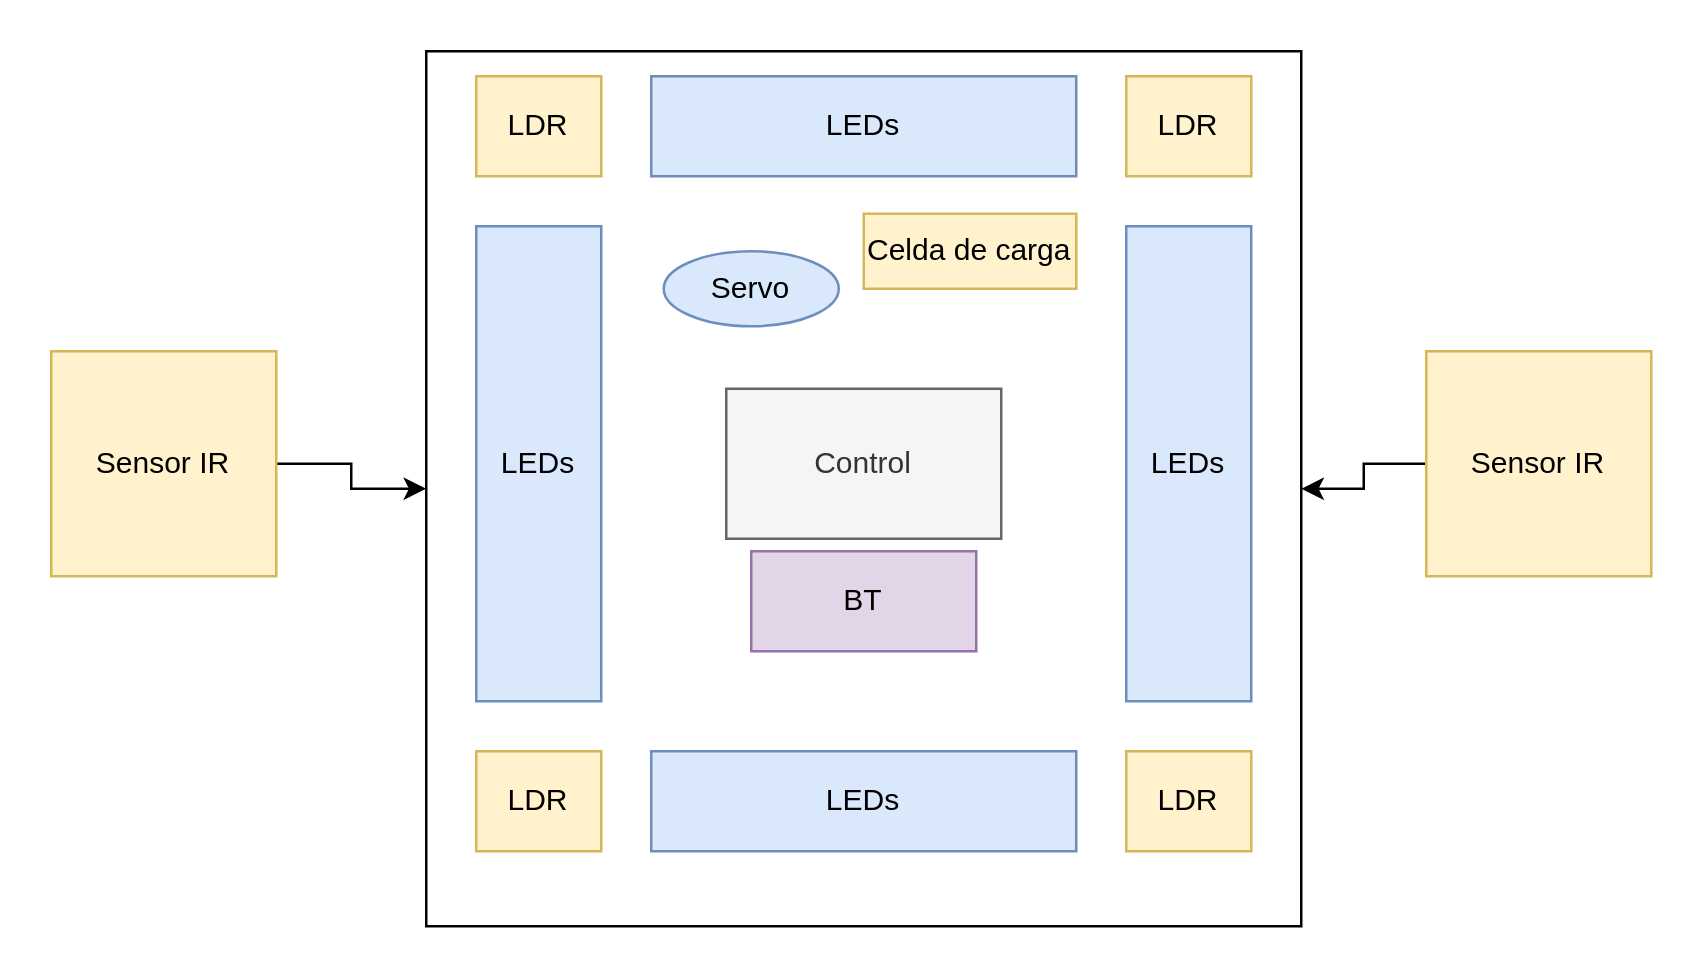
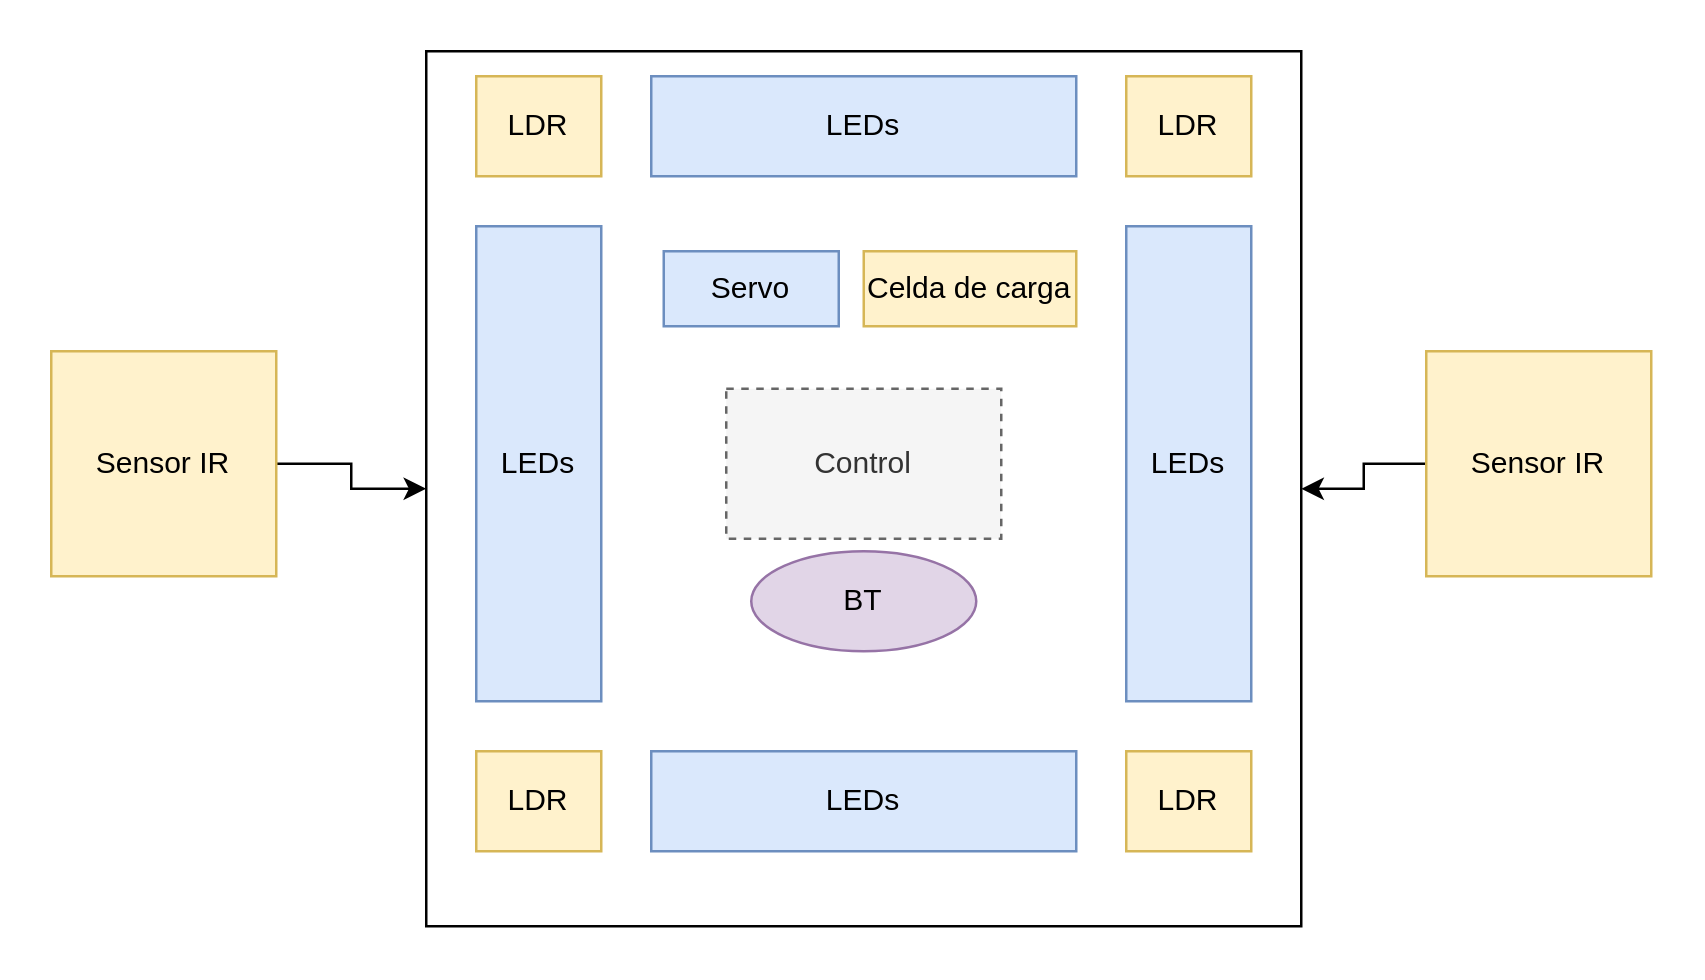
node "Celda de carga": moved (970, 251) -> (970, 289)
node "Servo": shape ellipse -> rectangle
node "Control": style solid -> dashed
node "BT": shape rectangle -> ellipse
